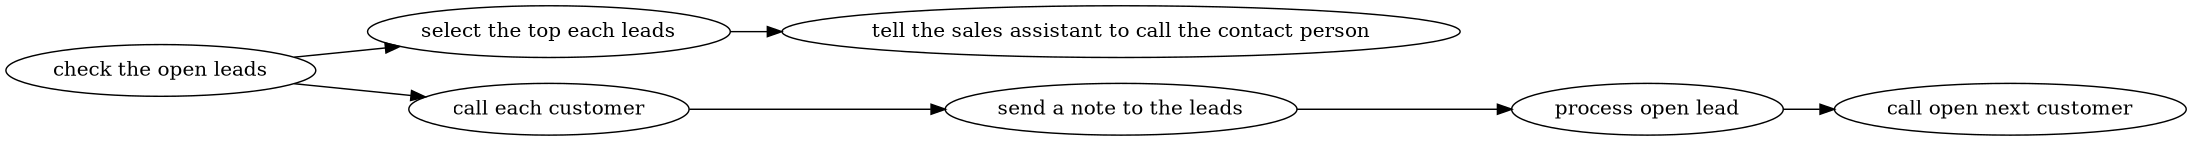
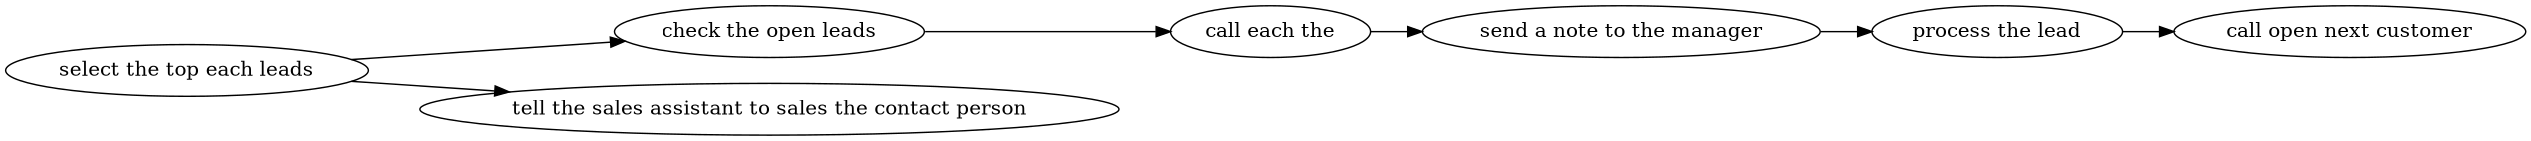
node "tell the sales assistant to call the contact person": label "tell the sales assistant to call the contact person" -> "tell the sales assistant to sales the contact person"
edge "check the open leads" -> "select the top each leads": reversed
node "call each customer": label "call each customer" -> "call each the"
node "send a note to the leads": label "send a note to the leads" -> "send a note to the manager"
node "process open lead": label "process open lead" -> "process the lead"
